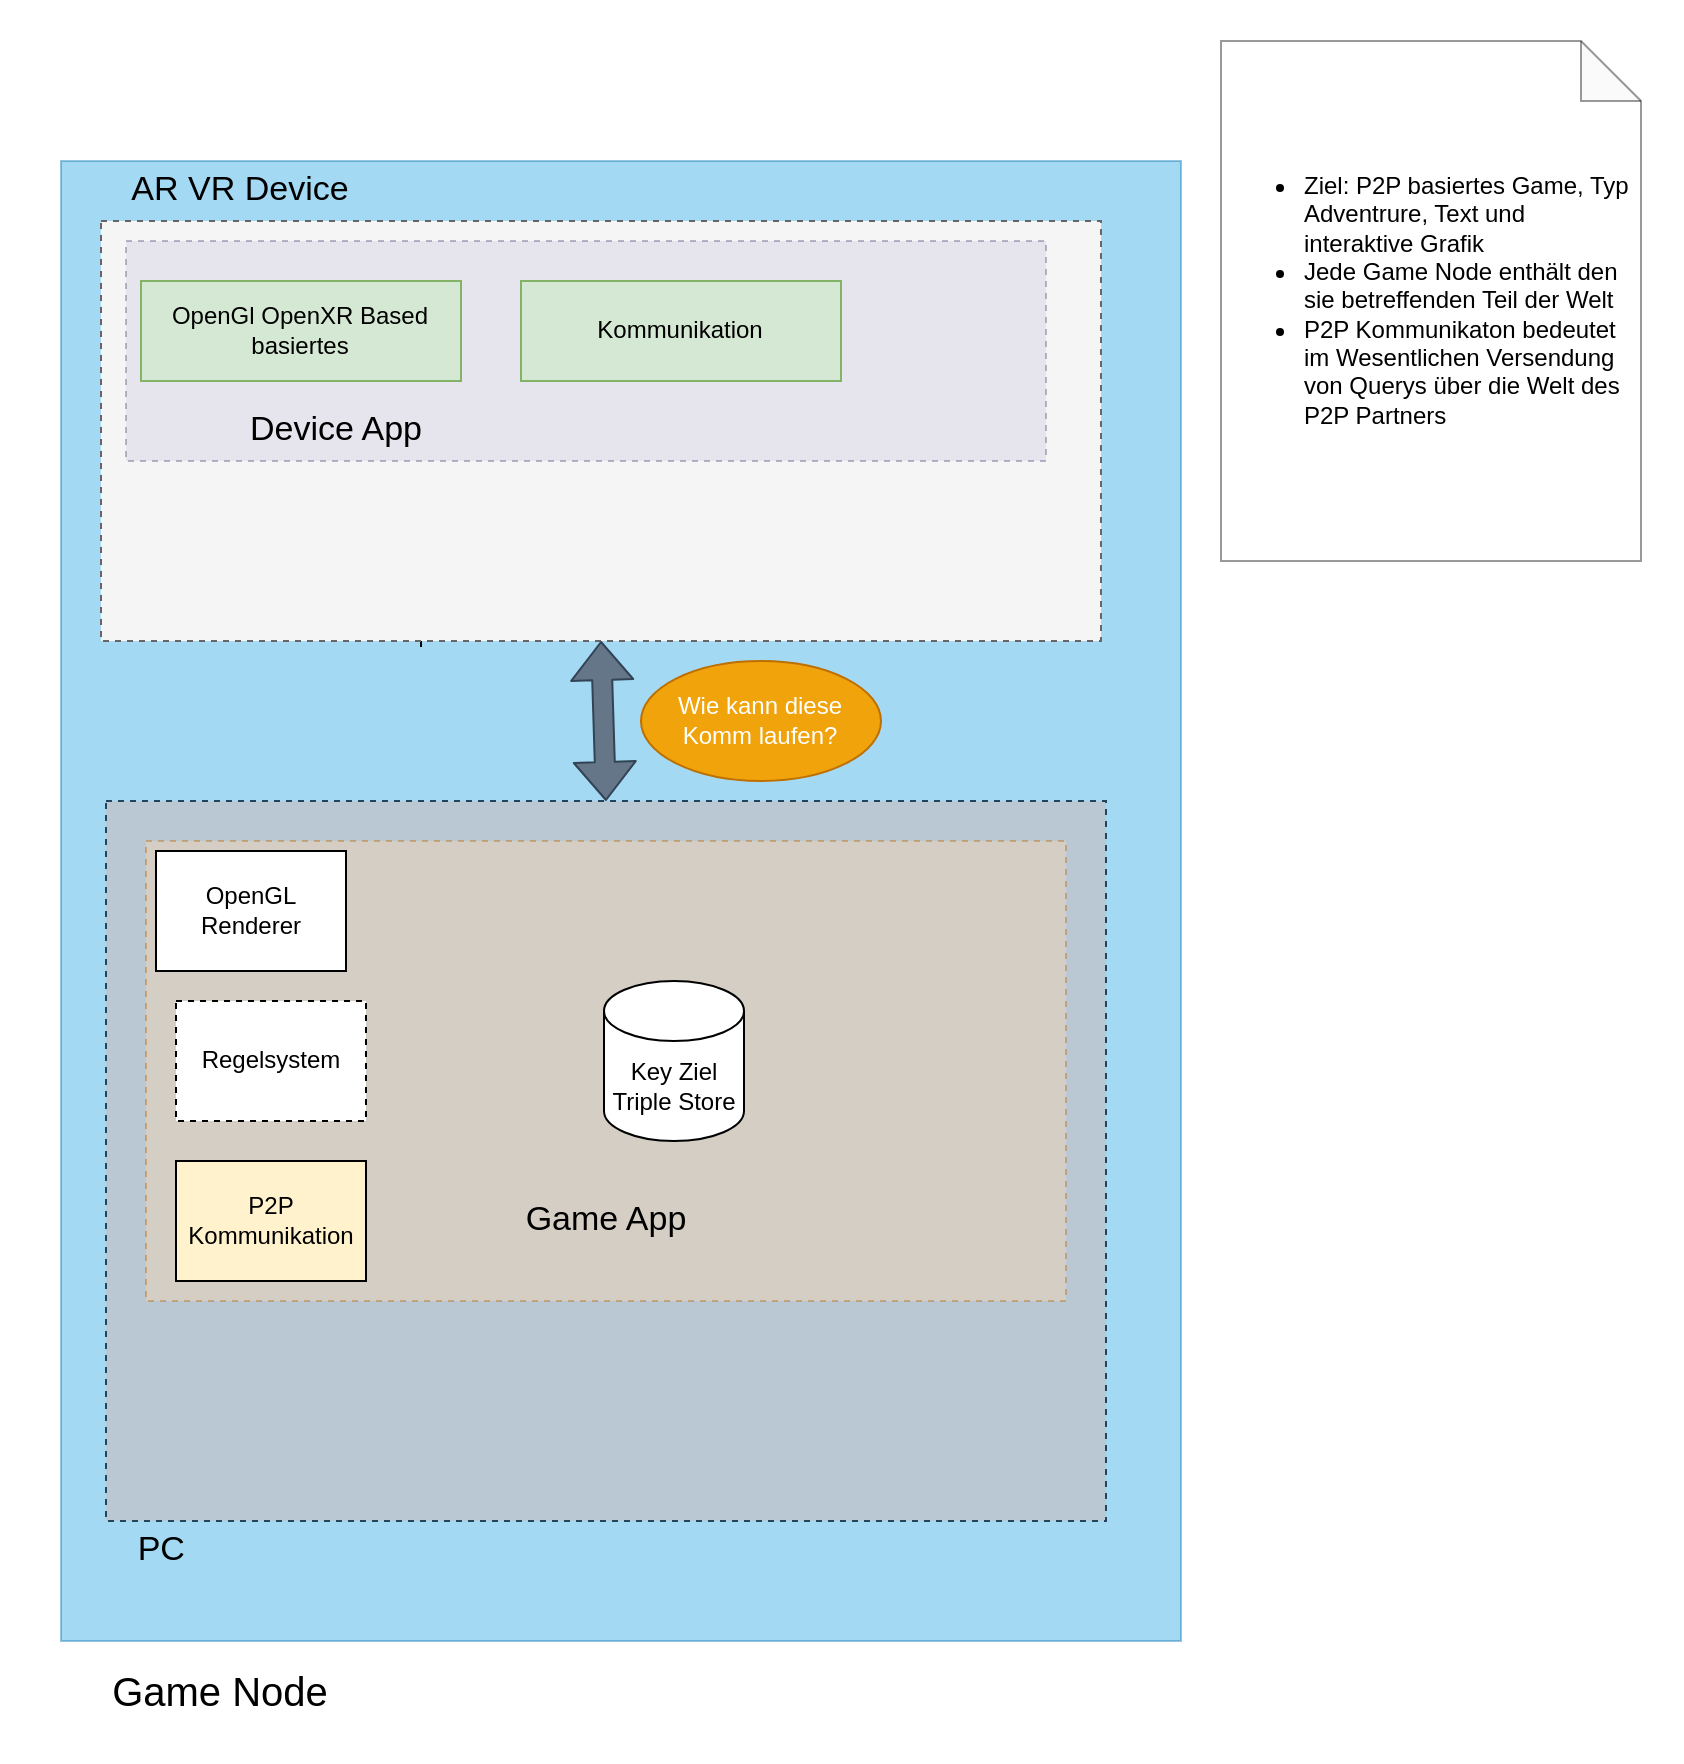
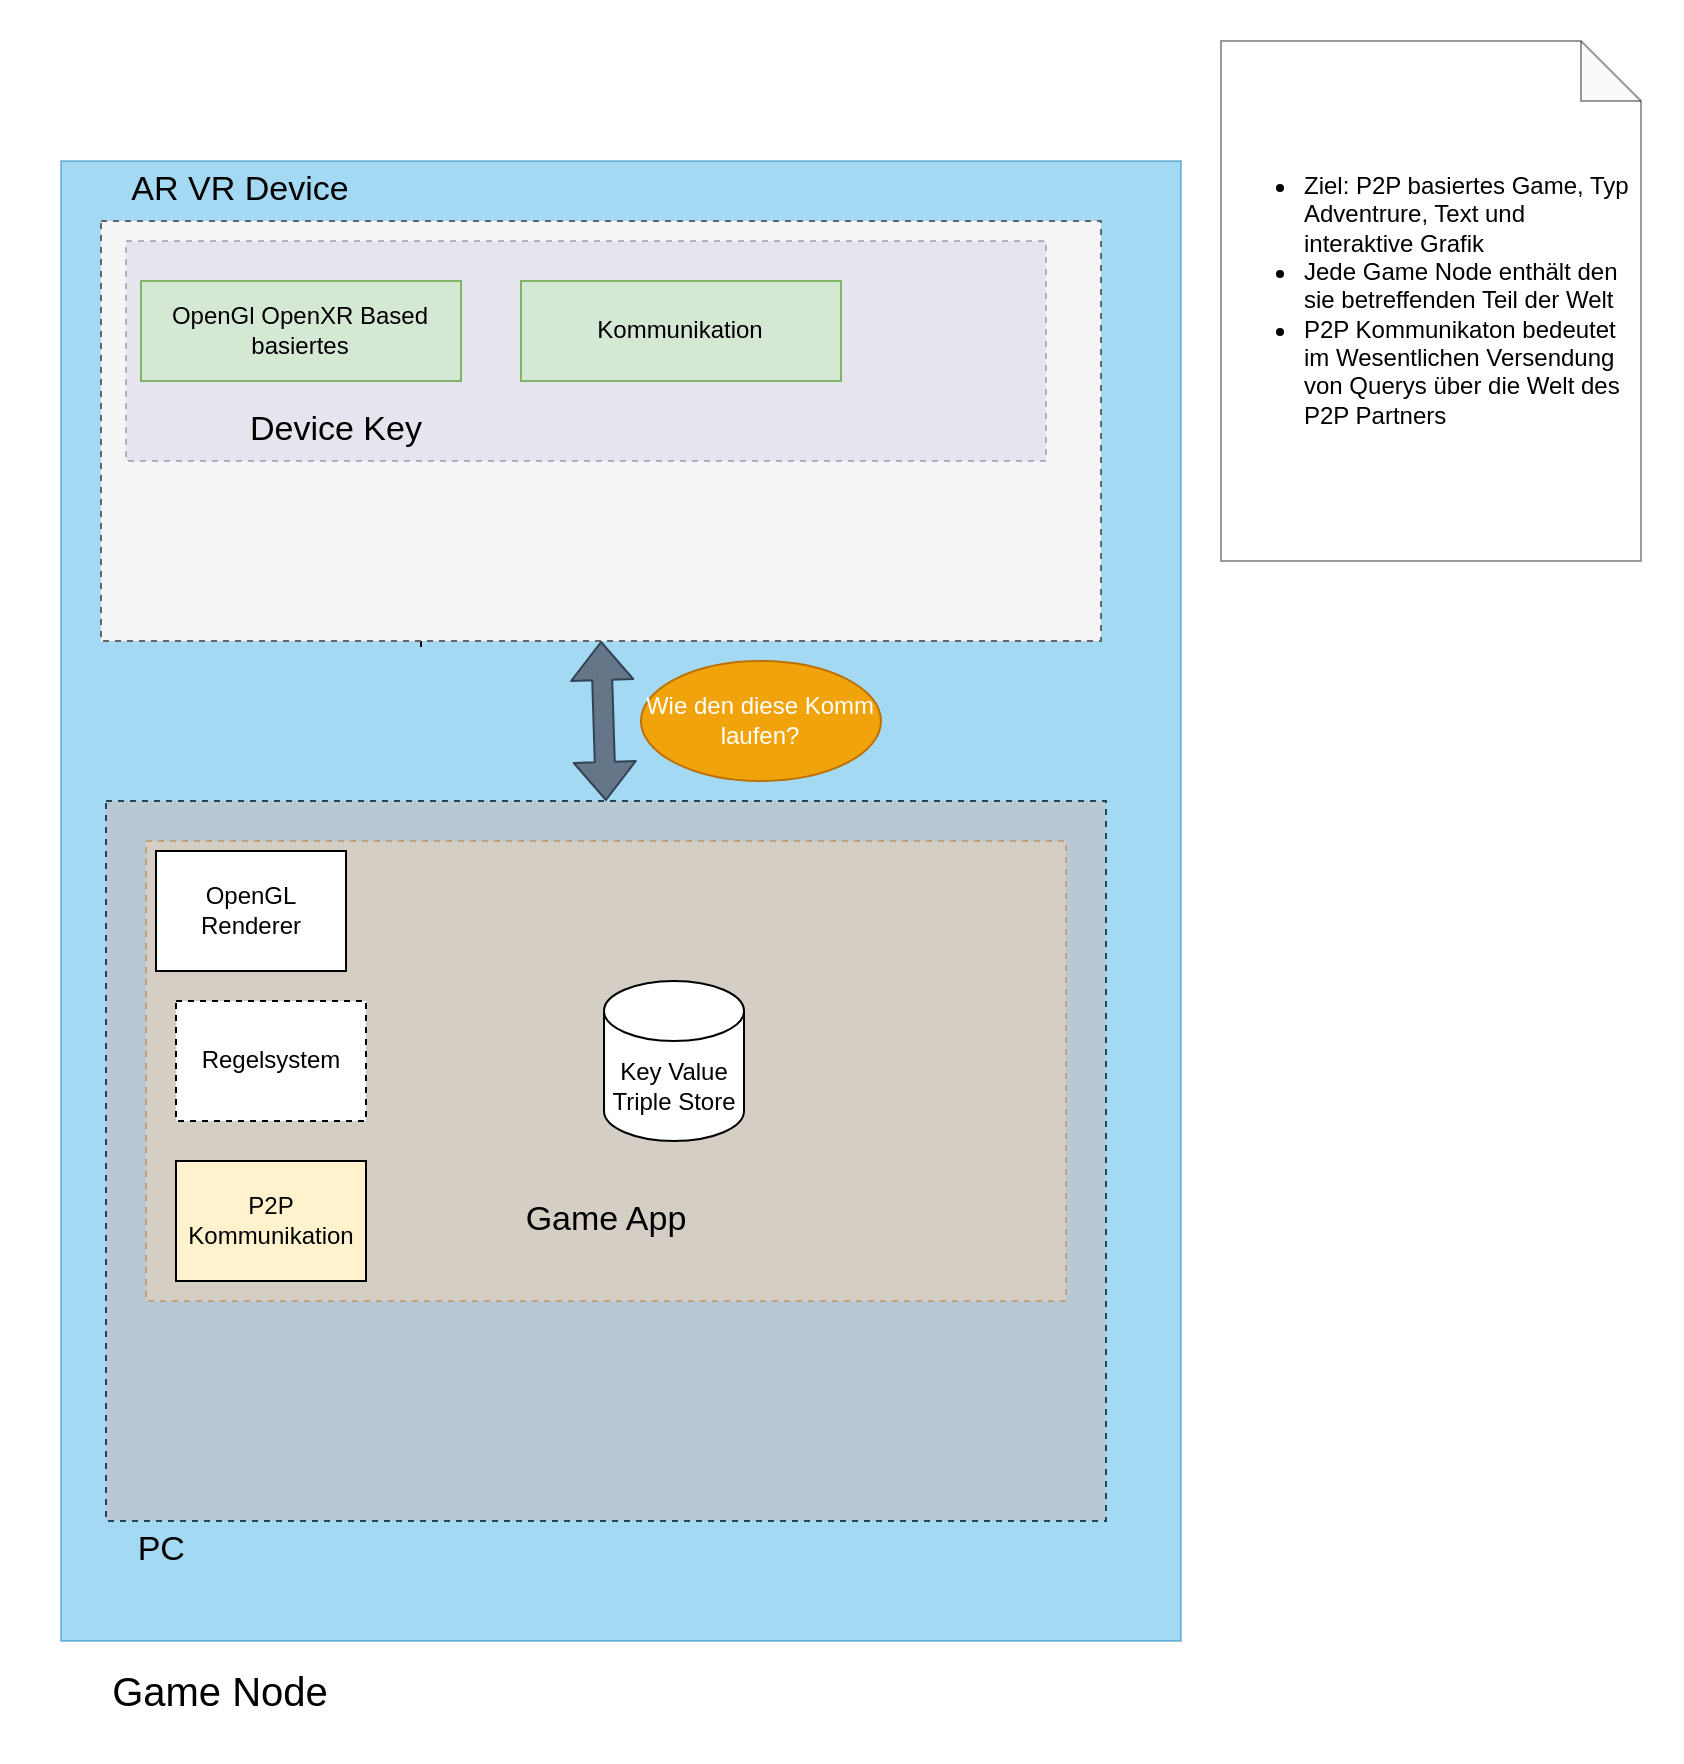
node "Device App": label "Device App" -> "Device Key"
node "Wie kann diese Komm laufen?": label "Wie kann diese Komm laufen?" -> "Wie den diese Komm laufen?"
node "Key Ziel Triple Store": label "Key Ziel Triple Store" -> "Key Value Triple Store"
